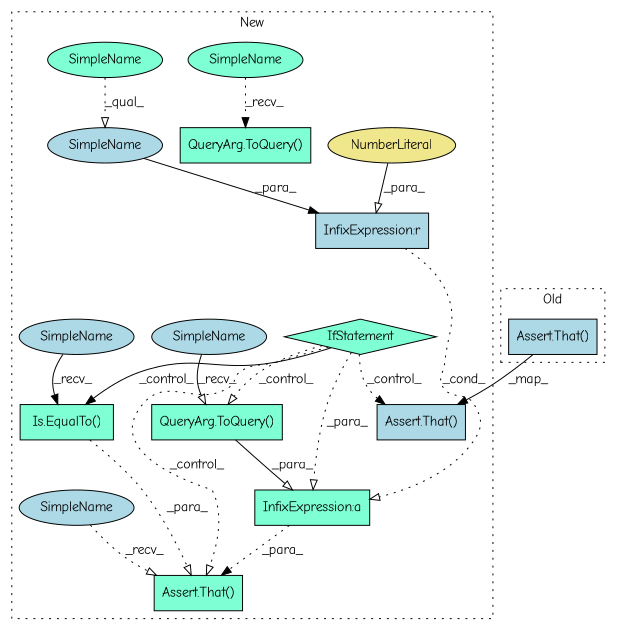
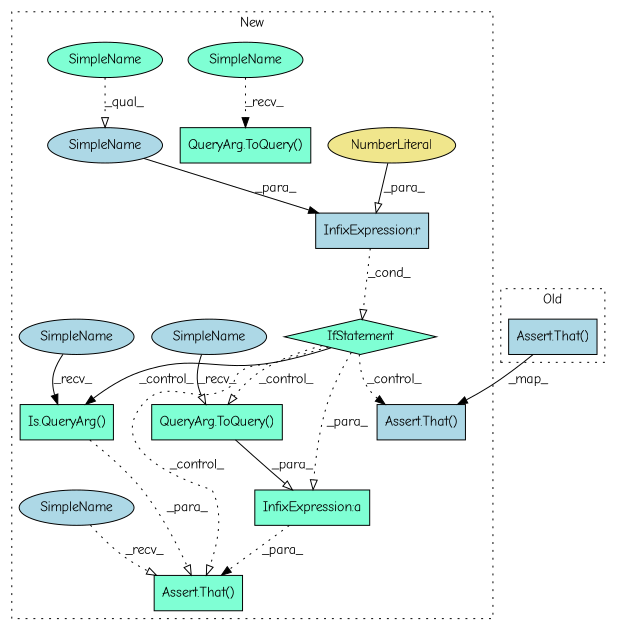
edge "InfixExpression:r" -> "InfixExpression:a": now "InfixExpression:r" -> "IfStatement"
node "Is.EqualTo()": label "Is.EqualTo()" -> "Is.QueryArg()"
